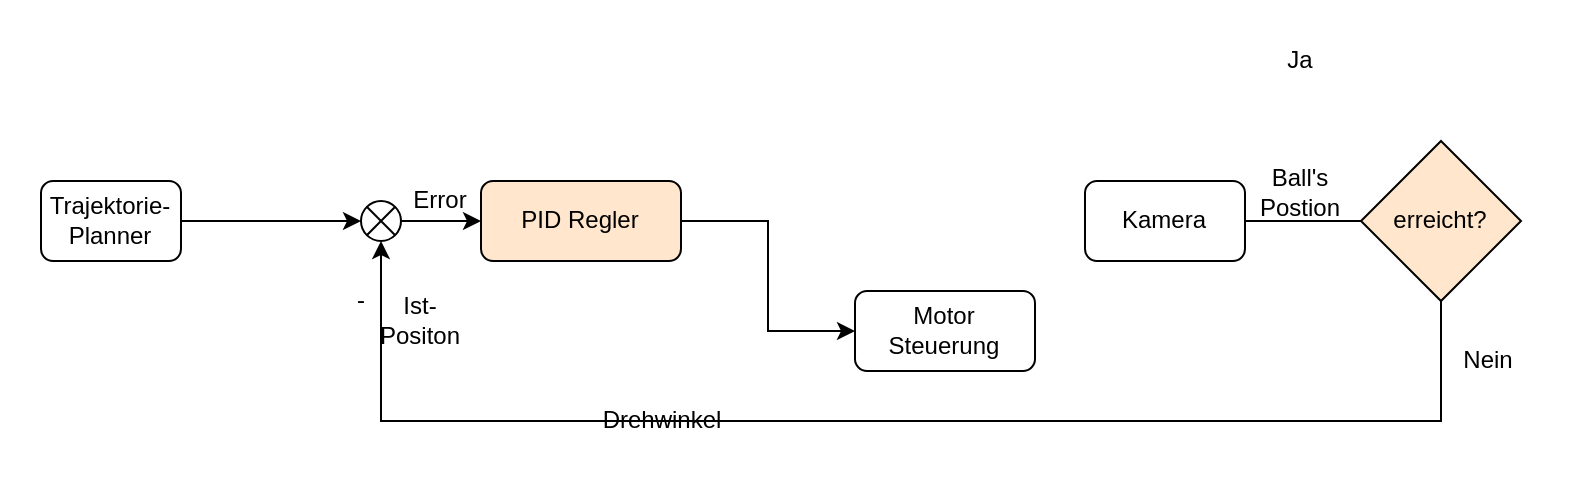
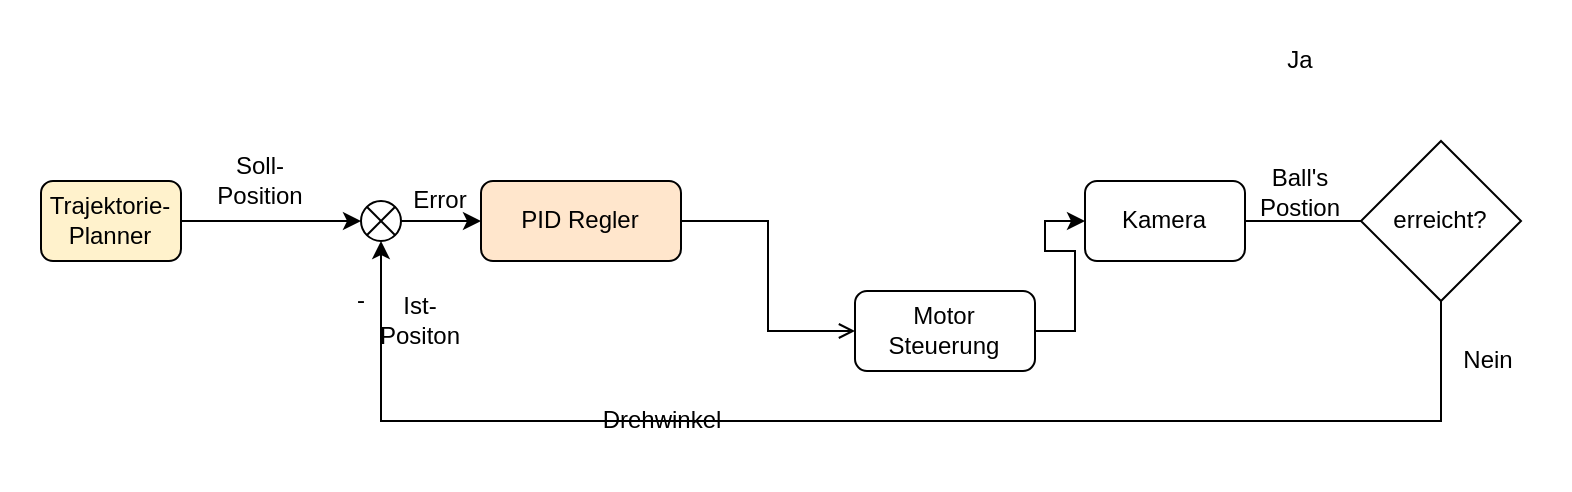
node "Soll-Position": added
node "Trajektorie-Planner": fillcolor #ffffff -> #fff2cc
node "erreicht?": fillcolor #ffe6cc -> #ffffff
edge "Motor Steuerung" -> "Kamera": added
edge "PID Regler" -> "Motor Steuerung": arrowhead classic -> open
